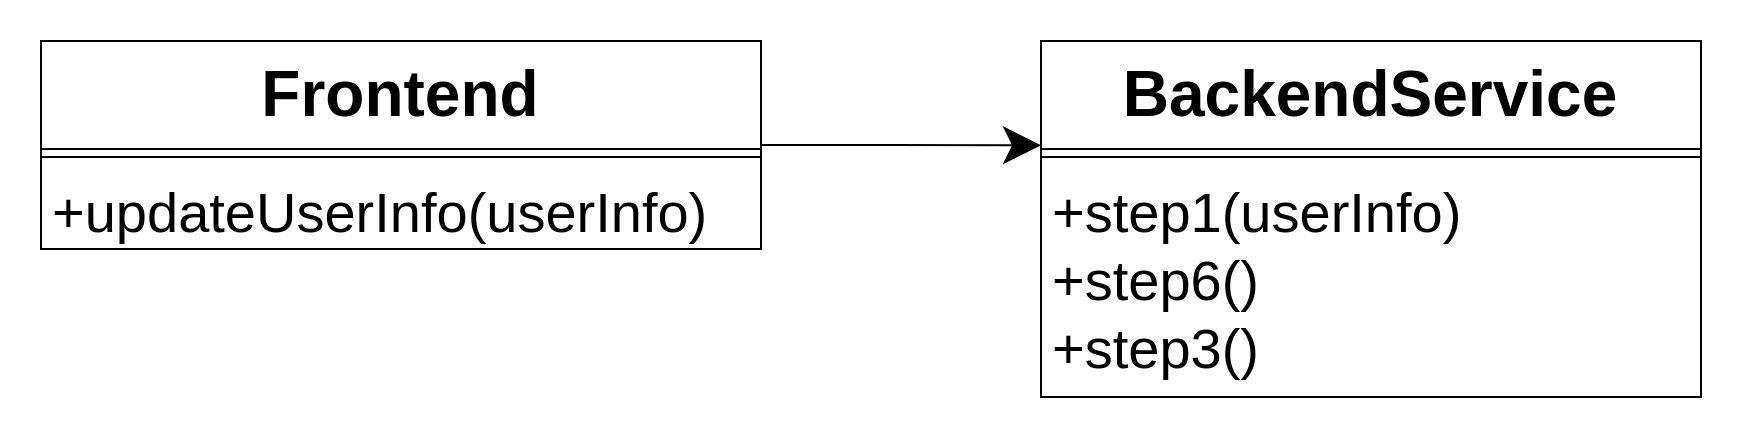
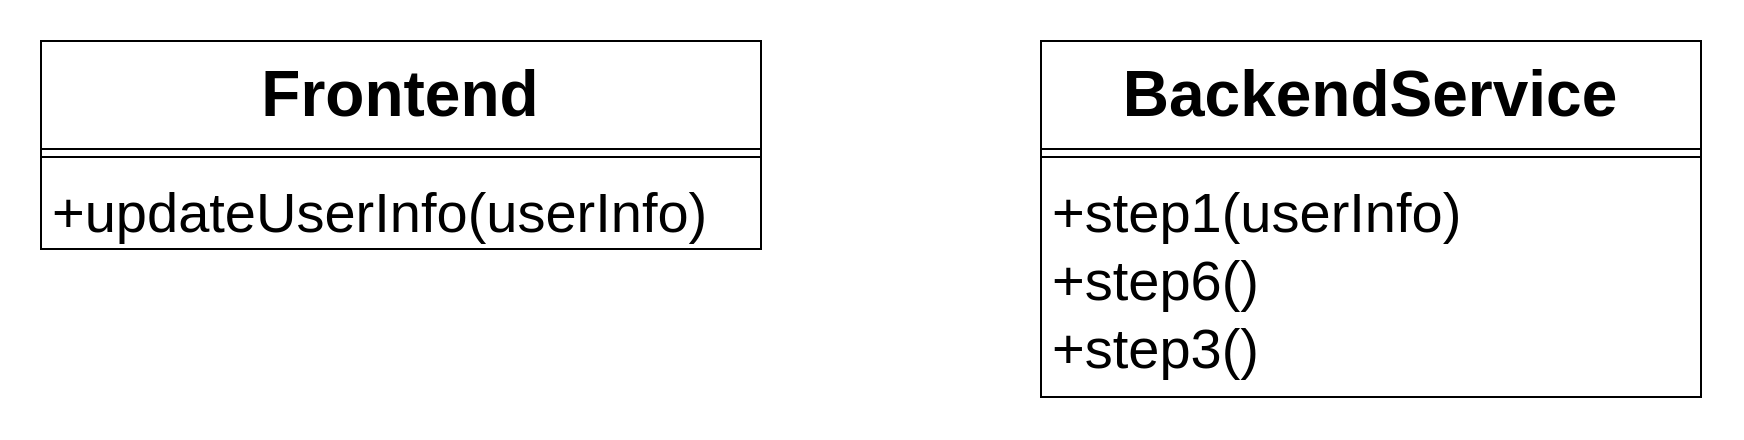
edge "Frontend" -> "BackendService": removed
